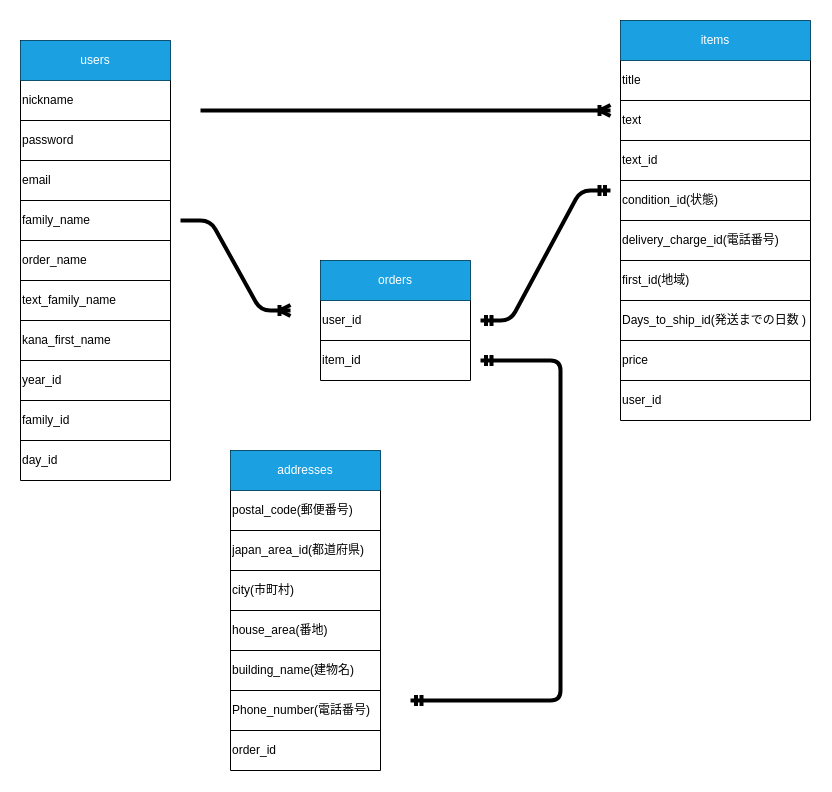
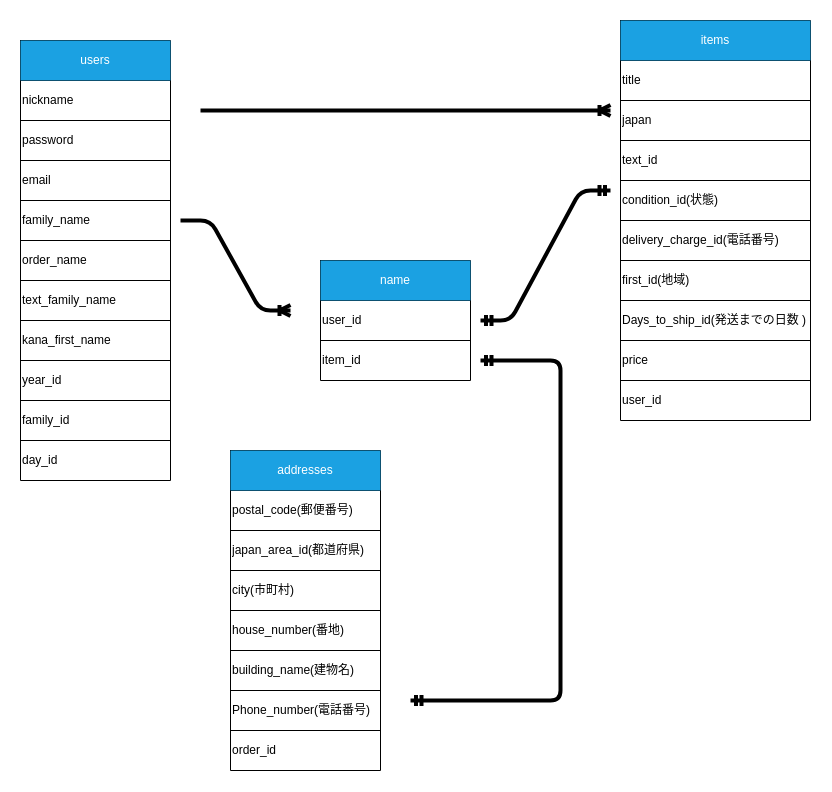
node "text": label "text" -> "japan"
node "orders": label "orders" -> "name"
node "house_area(番地)": label "house_area(番地)" -> "house_number(番地)"
